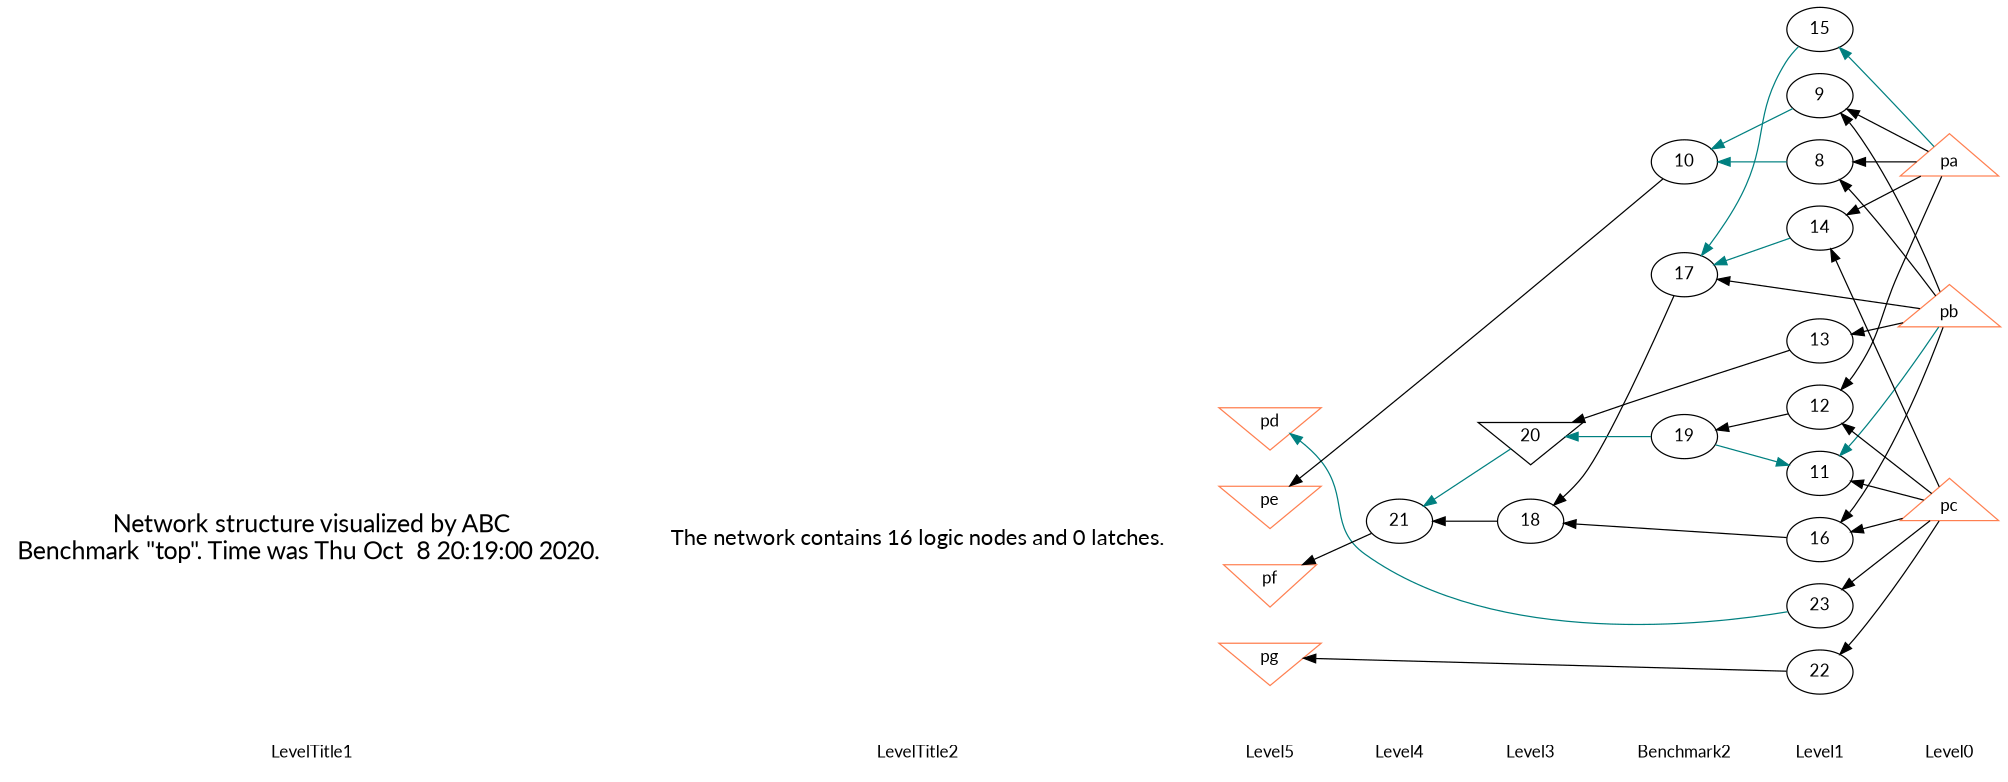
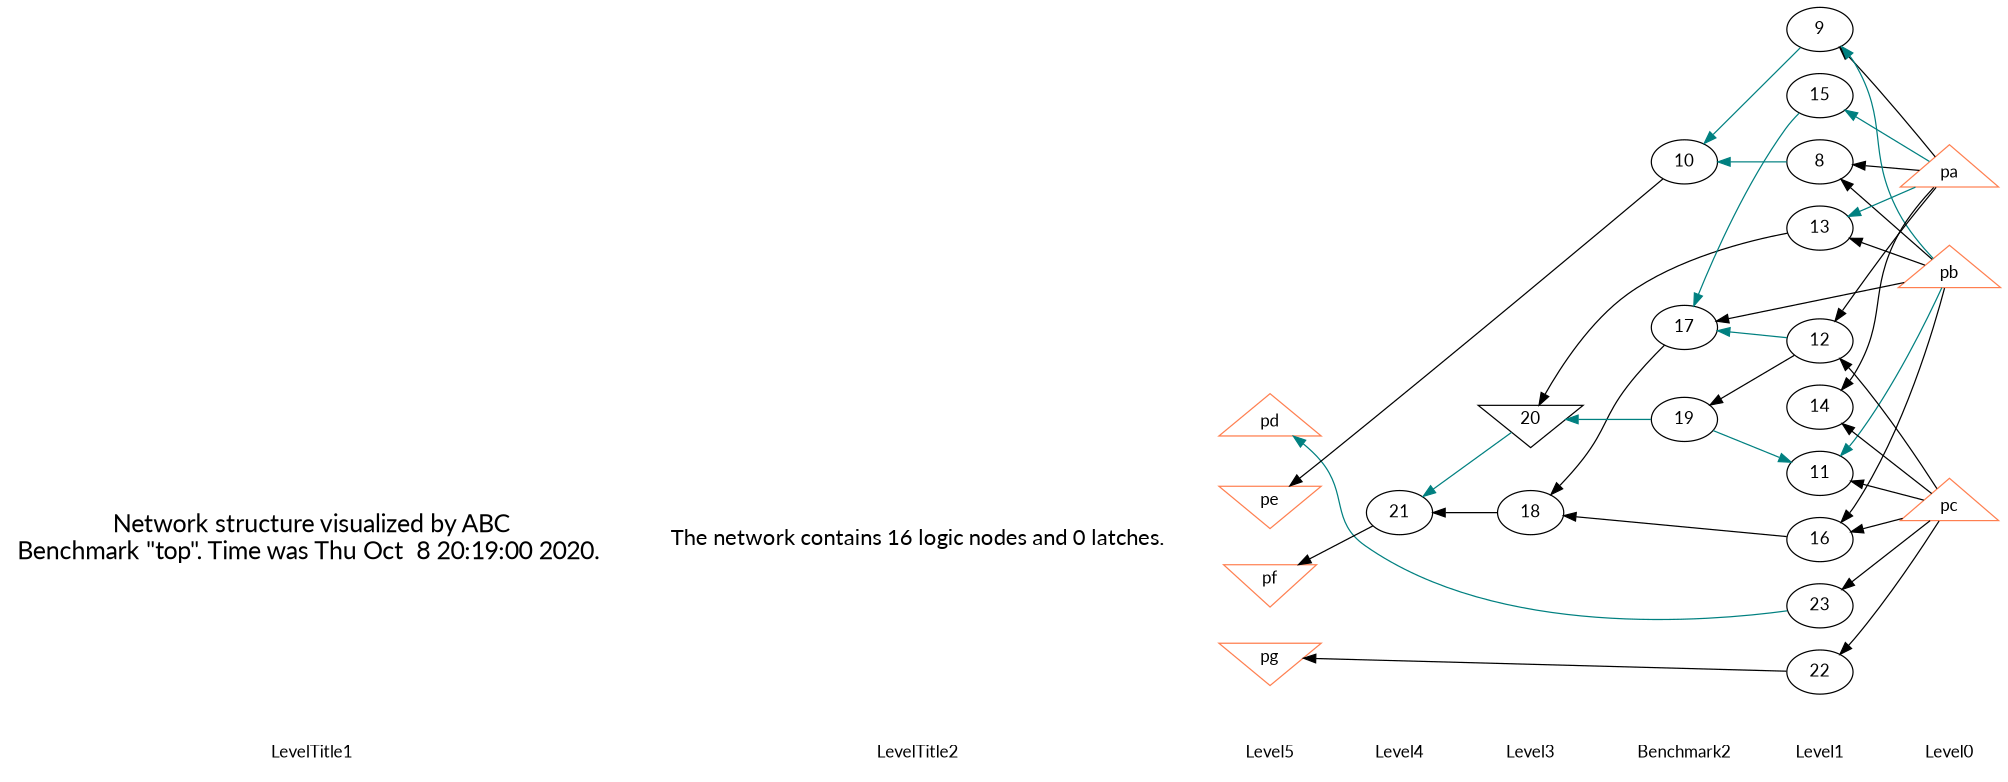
edge "pa" -> "13": added
edge "pb" -> "9": color black -> teal
edge "14" -> "17": now "12" -> "17"
node "pd": shape invtriangle -> triangle
